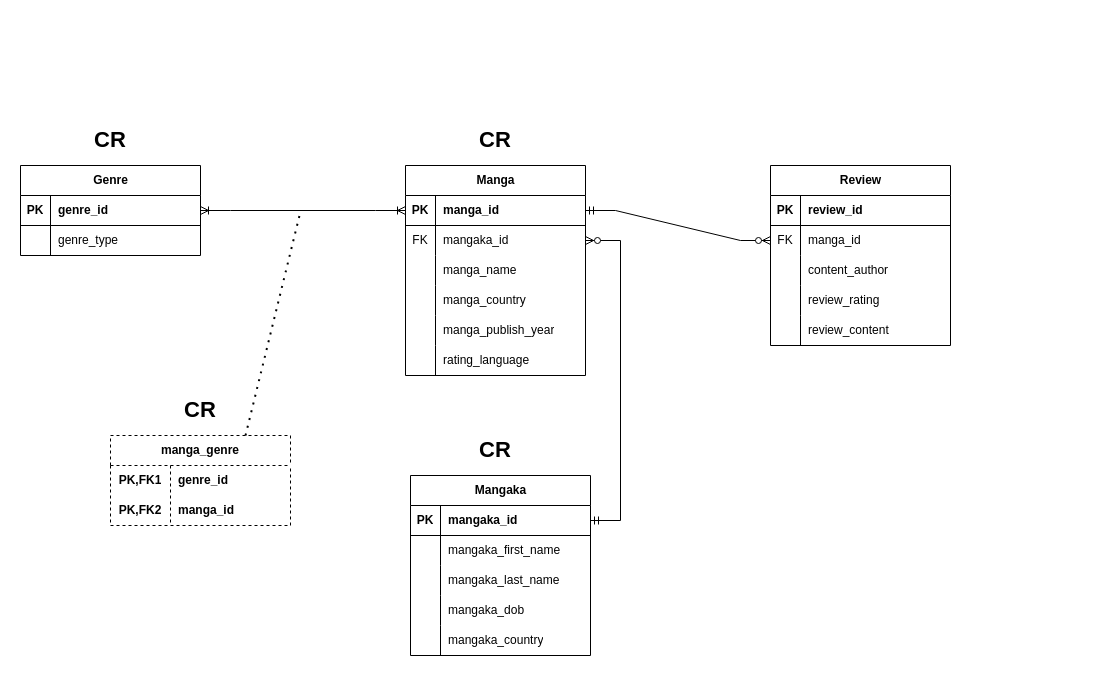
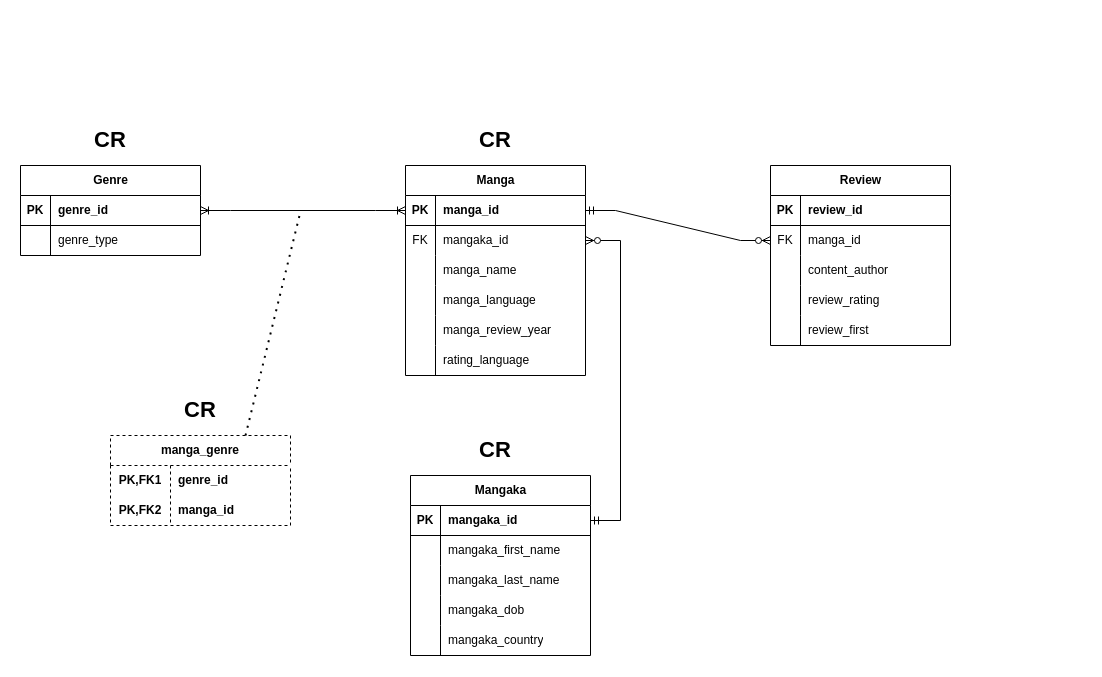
node "manga_country": label "manga_country" -> "manga_language"
node "manga_publish_year": label "manga_publish_year" -> "manga_review_year"
node "review_content": label "review_content" -> "review_first"
